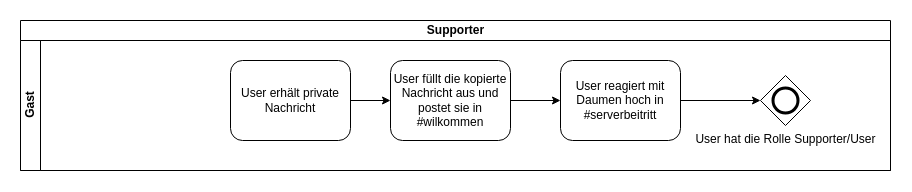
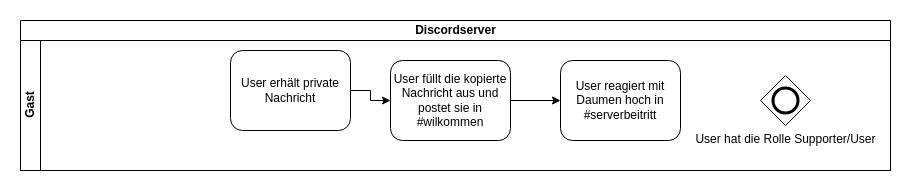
node "Supporter": label "Supporter" -> "Discordserver"
node "User erhält private Nachricht": moved (291, 101) -> (291, 91)
edge "User reagiert mit Daumen hoch in #serverbeitritt" -> "User hat die Rolle Supporter/User": removed
